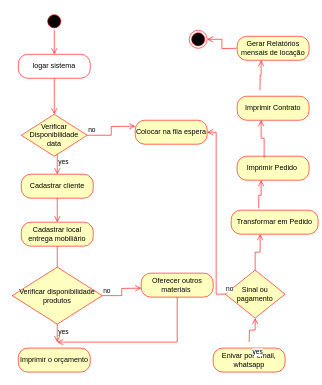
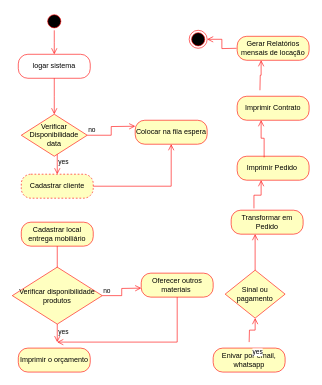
node "Cadastrar cliente": style solid -> dashed
edge "Cadastrar cliente" -> "Cadastrar local entrega mobiliário": now "Cadastrar cliente" -> "Colocar na fila espera"
edge "Sinal ou pagamento" -> "Colocar na fila espera": removed, label "no"
node "Transformar em Pedido": size 87x24 -> 72x24
